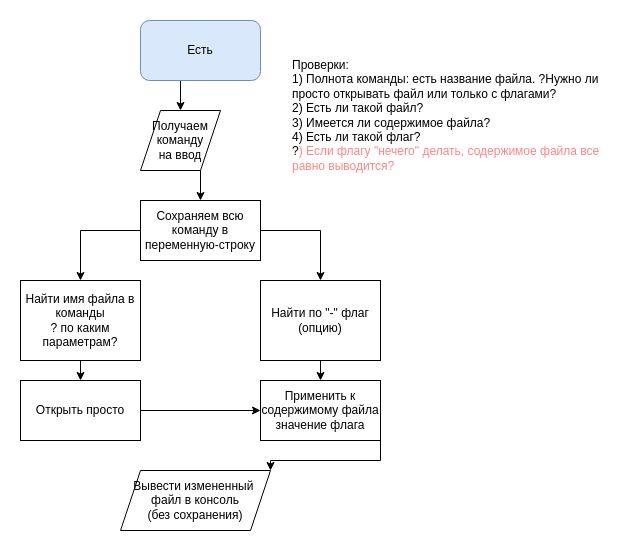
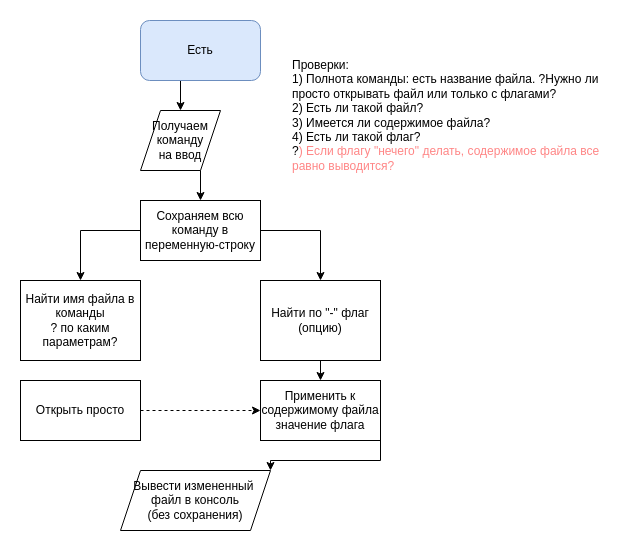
edge "Найти имя файла в команды ? по каким параметрам?" -> "Открыть просто": removed
edge "Открыть просто" -> "Применить к содержимому файла значение флага": style solid -> dashed
